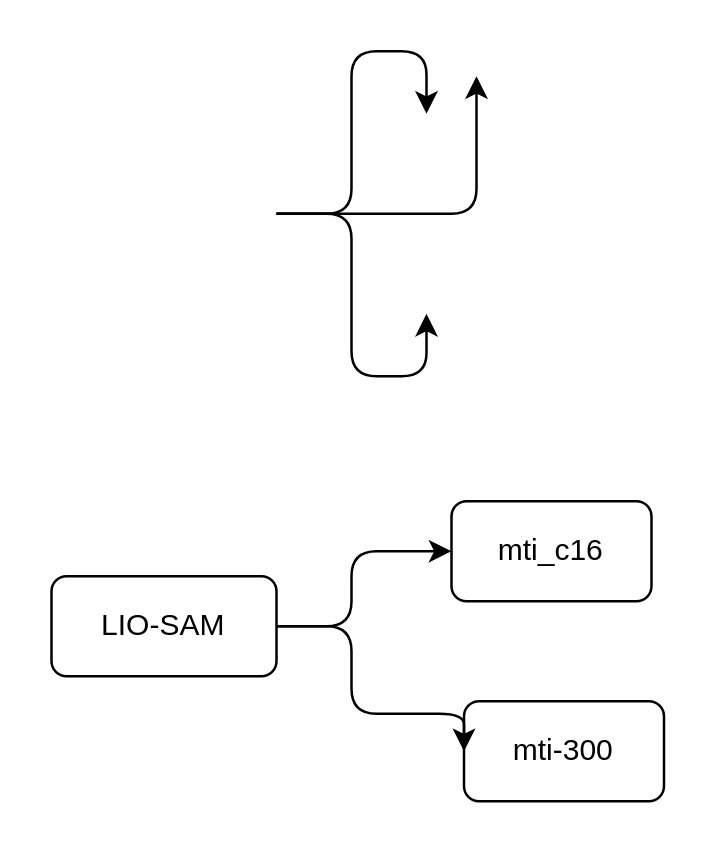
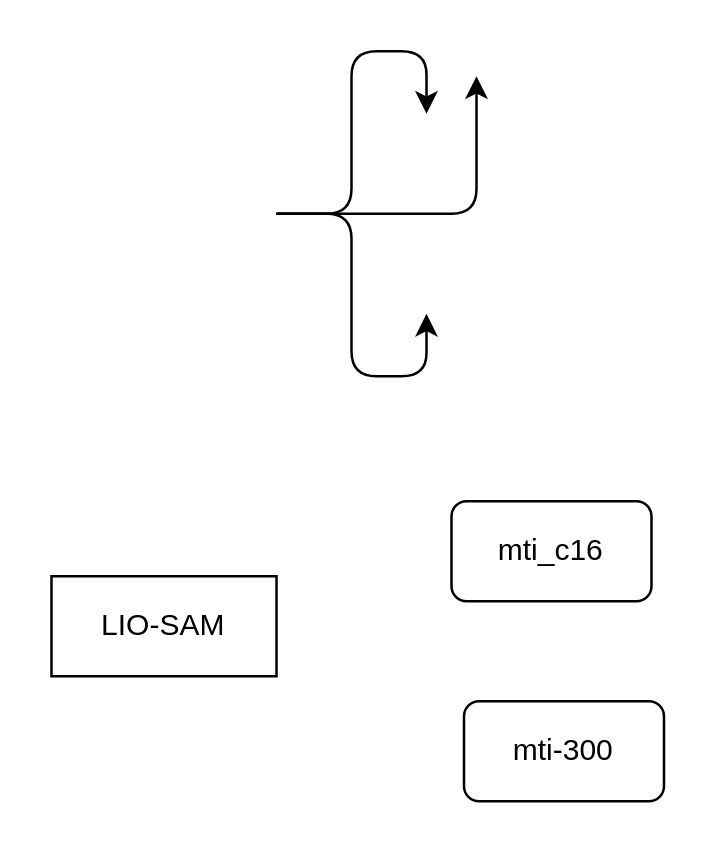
edge "LIO-SAM" -> "mti_c16": removed
node "LIO-SAM": shape rounded rectangle -> rectangle
edge "LIO-SAM" -> "mti-300": removed
